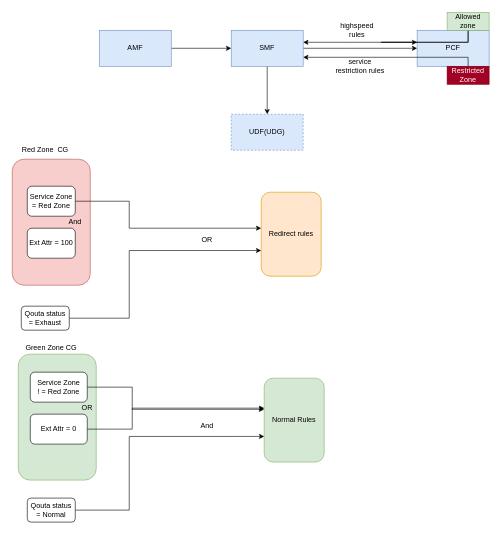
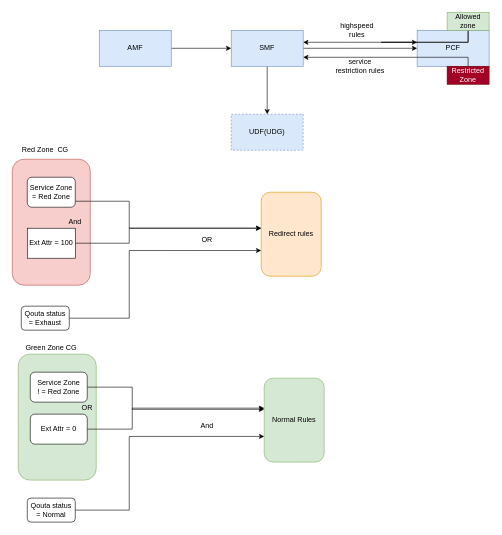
node "Service Zone = Red Zone": moved (51, 201) -> (51, 192)
node "Ext Attr = 100": shape rounded rectangle -> rectangle
edge "Ext Attr = 100" -> "Redirect rules": added
